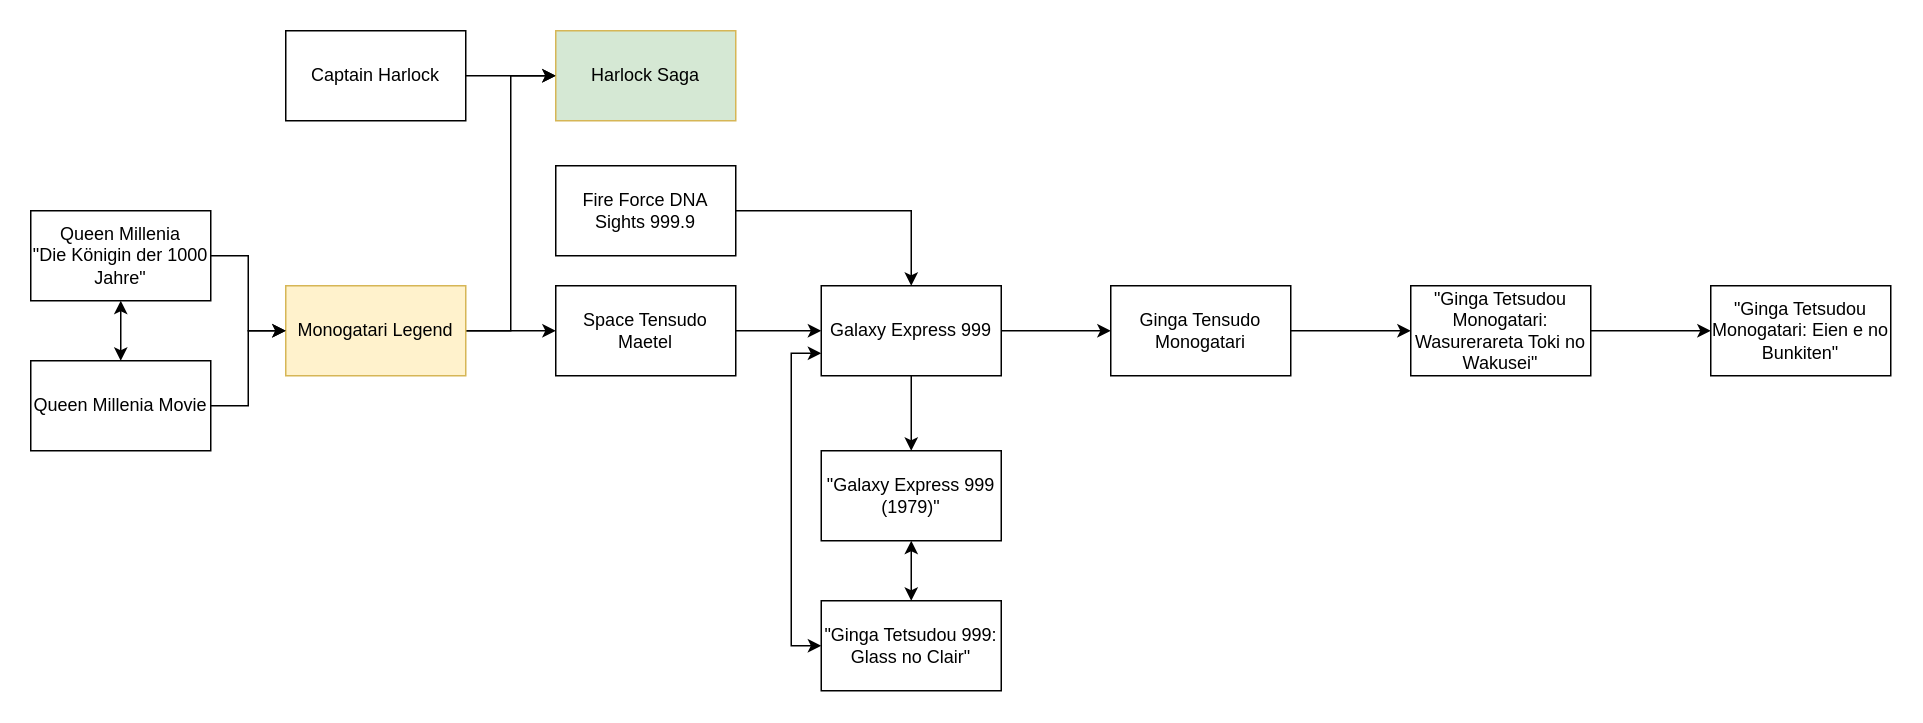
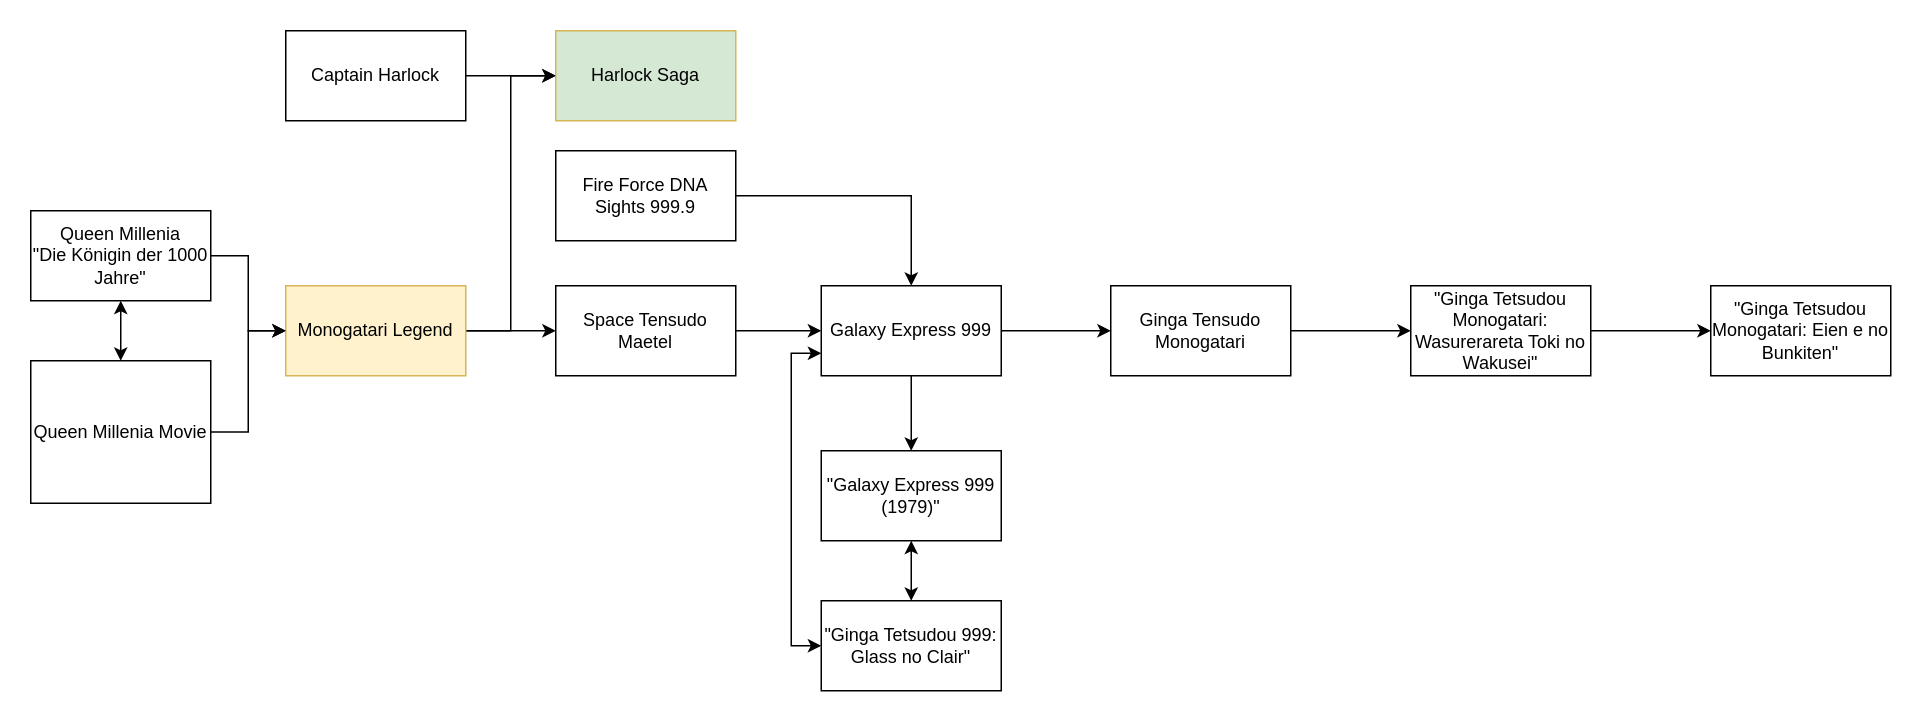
node "Fire Force DNA Sights 999.9": moved (646, 211) -> (646, 196)
node "Queen Millenia Movie": size 180x90 -> 180x143
